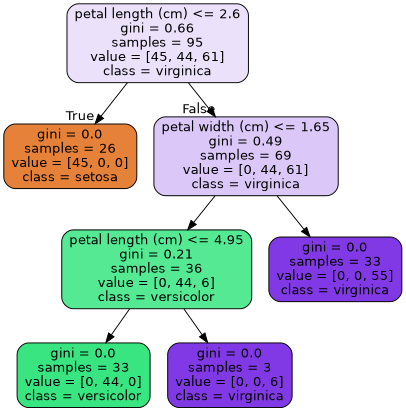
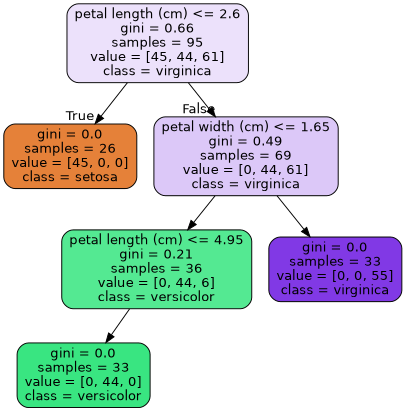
node "gini = 0.0 samples = 3 value = [0, 0, 6] class = virginica": removed
